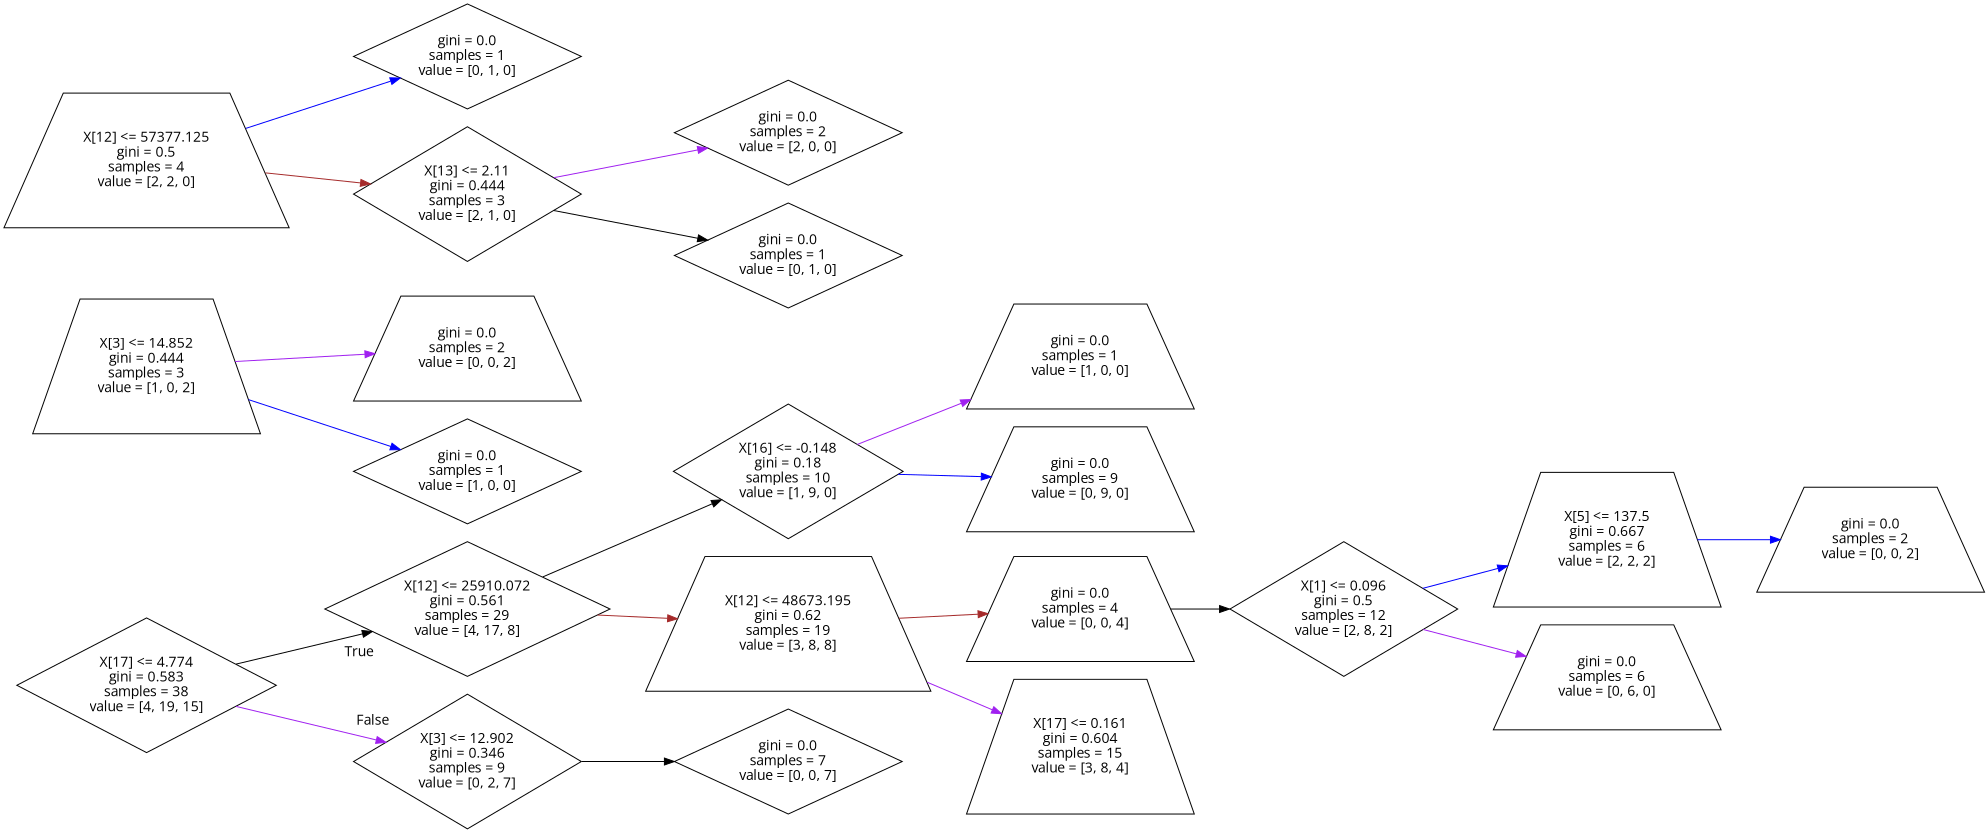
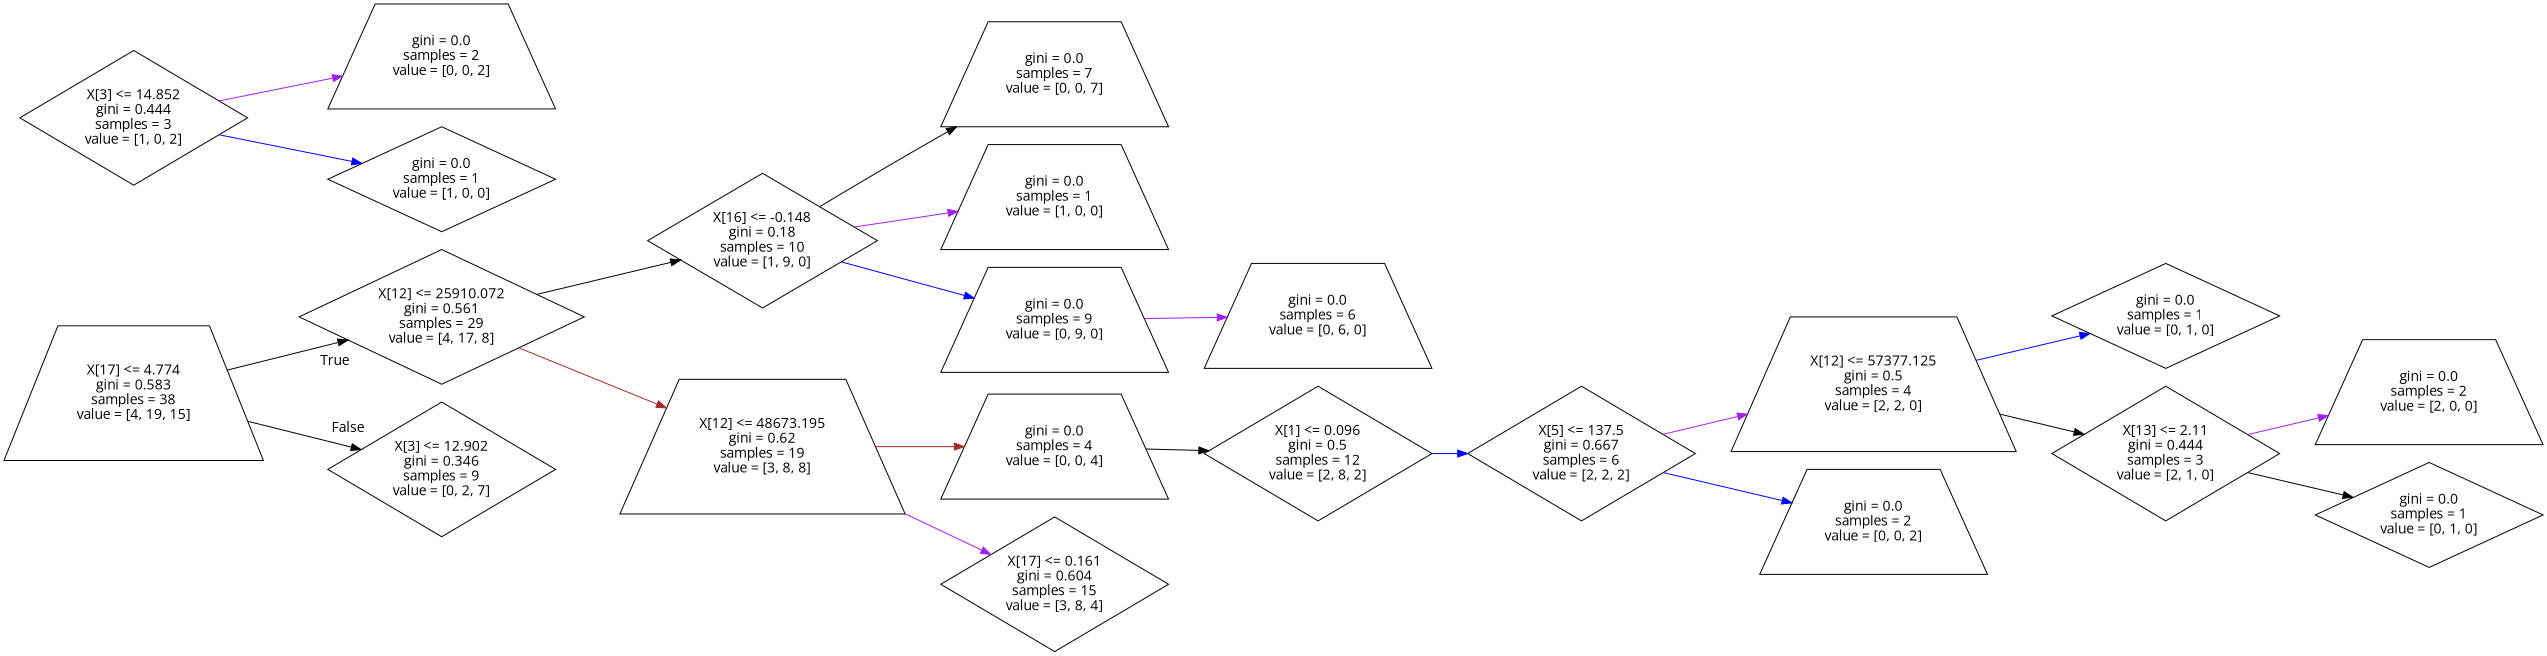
node "gini = 0.0 samples = 2 value = [2, 0, 0]": shape diamond -> trapezium
edge "X[12] <= 57377.125 gini = 0.5 samples = 4 value = [2, 2, 0]" -> "X[13] <= 2.11 gini = 0.444 samples = 3 value = [2, 1, 0]": color brown -> black
node "X[3] <= 14.852 gini = 0.444 samples = 3 value = [1, 0, 2]": shape trapezium -> diamond
edge "X[5] <= 137.5 gini = 0.667 samples = 6 value = [2, 2, 2]" -> "X[12] <= 57377.125 gini = 0.5 samples = 4 value = [2, 2, 0]": added
node "X[5] <= 137.5 gini = 0.667 samples = 6 value = [2, 2, 2]": shape trapezium -> diamond
edge "X[1] <= 0.096 gini = 0.5 samples = 12 value = [2, 8, 2]" -> "gini = 0.0 samples = 6 value = [0, 6, 0]": now "gini = 0.0 samples = 9 value = [0, 9, 0]" -> "gini = 0.0 samples = 6 value = [0, 6, 0]"
node "X[17] <= 4.774 gini = 0.583 samples = 38 value = [4, 19, 15]": shape diamond -> trapezium
edge "X[17] <= 4.774 gini = 0.583 samples = 38 value = [4, 19, 15]" -> "X[3] <= 12.902 gini = 0.346 samples = 9 value = [0, 2, 7]": color purple -> black
node "X[17] <= 0.161 gini = 0.604 samples = 15 value = [3, 8, 4]": shape trapezium -> diamond
edge "X[3] <= 12.902 gini = 0.346 samples = 9 value = [0, 2, 7]" -> "gini = 0.0 samples = 7 value = [0, 0, 7]": now "X[16] <= -0.148 gini = 0.18 samples = 10 value = [1, 9, 0]" -> "gini = 0.0 samples = 7 value = [0, 0, 7]"
node "gini = 0.0 samples = 7 value = [0, 0, 7]": shape diamond -> trapezium
